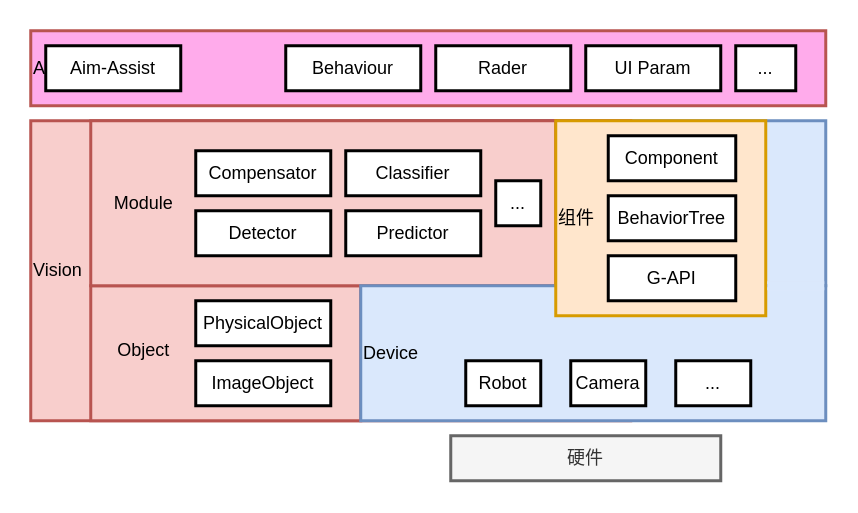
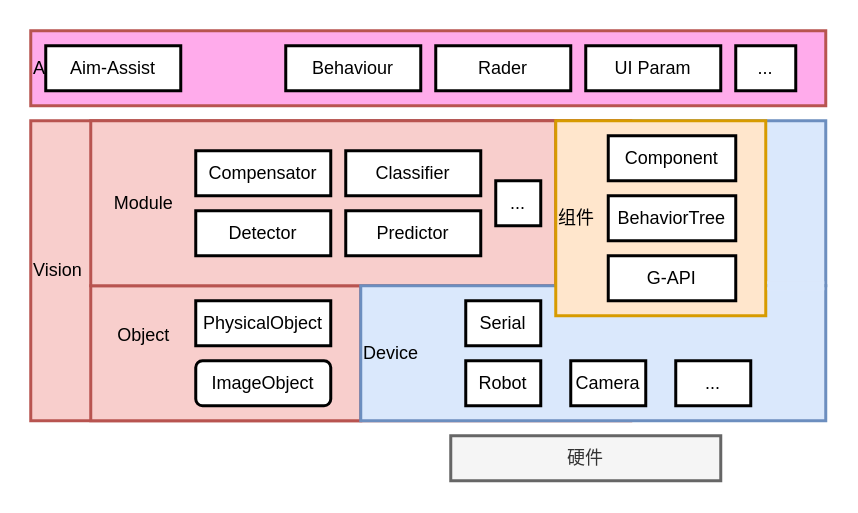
node "Serial": added
node "Object": moved (143, 350) -> (143, 335)
node "ImageObject": shape rectangle -> rounded rectangle
